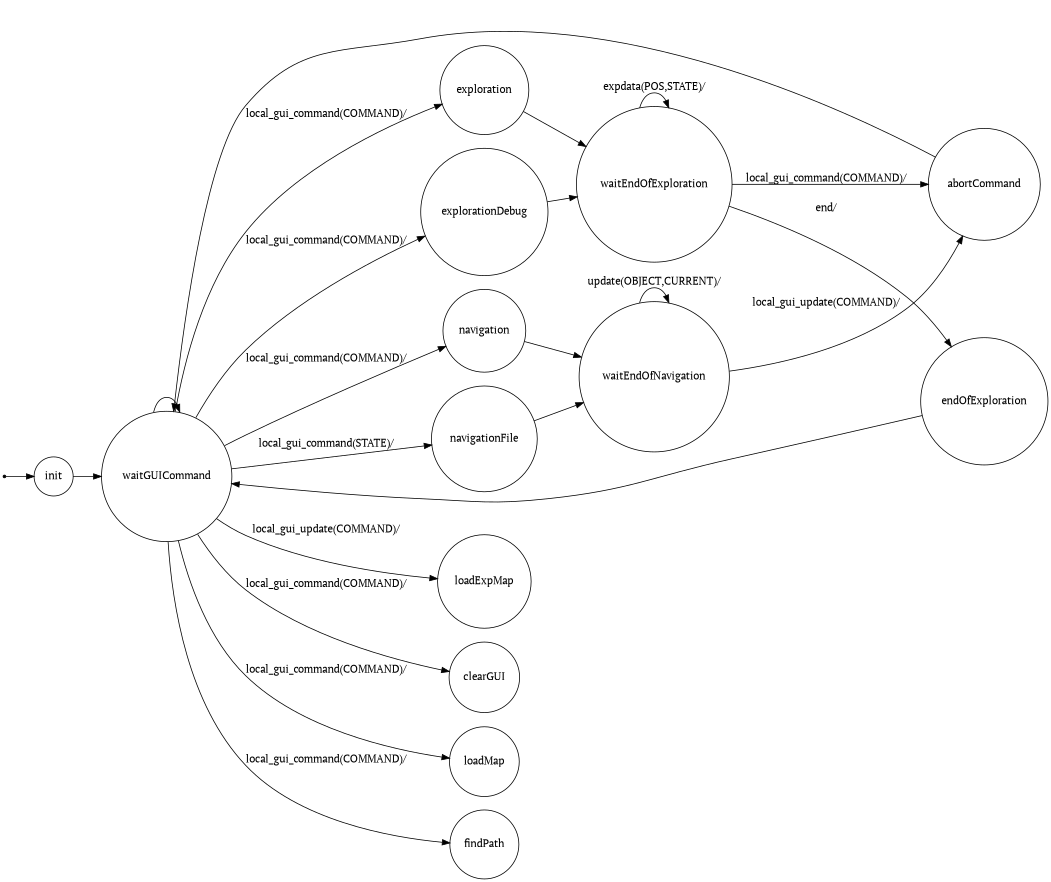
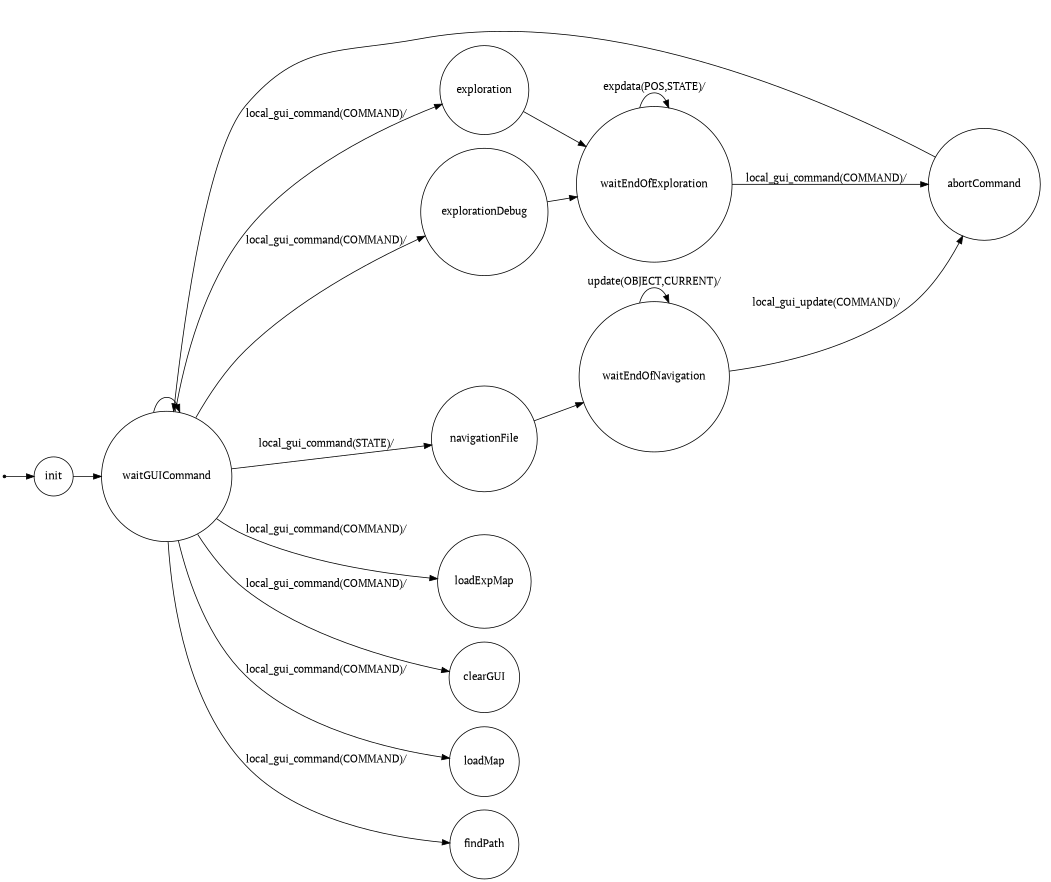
node "navigation": removed
node "endOfExploration": removed
edge "waitGUICommand" -> "loadExpMap": label "local_gui_update(COMMAND)/" -> "local_gui_command(COMMAND)/"
